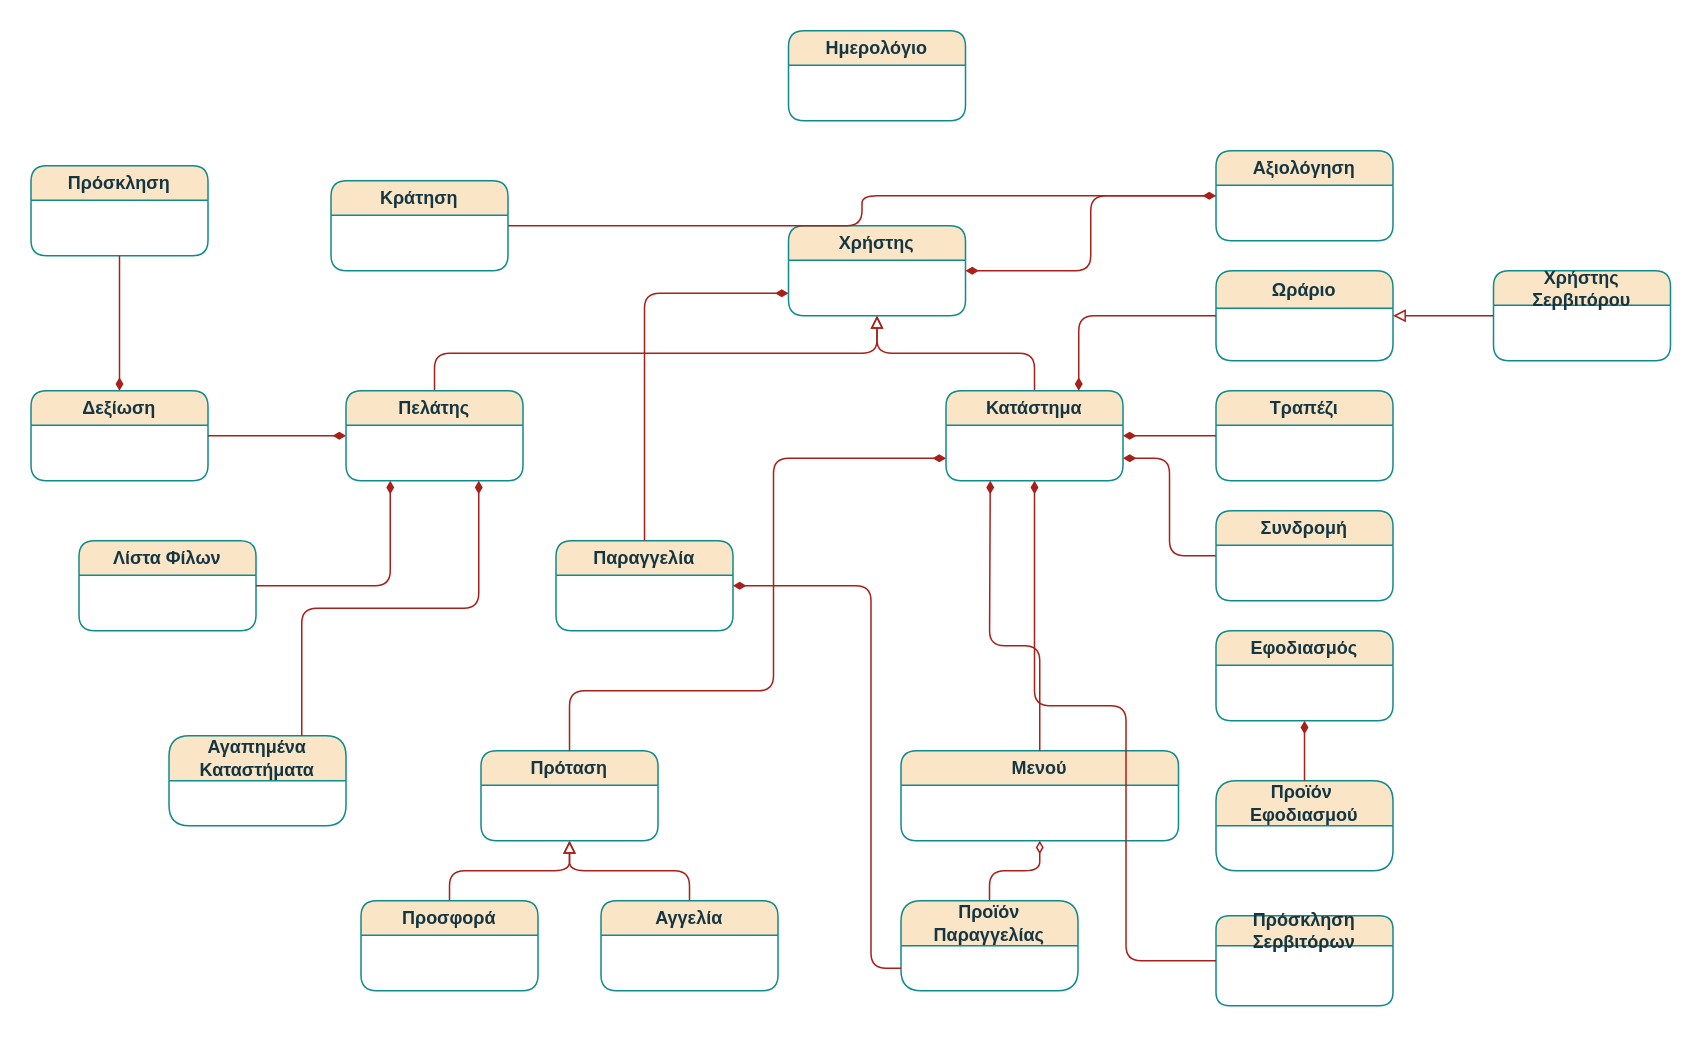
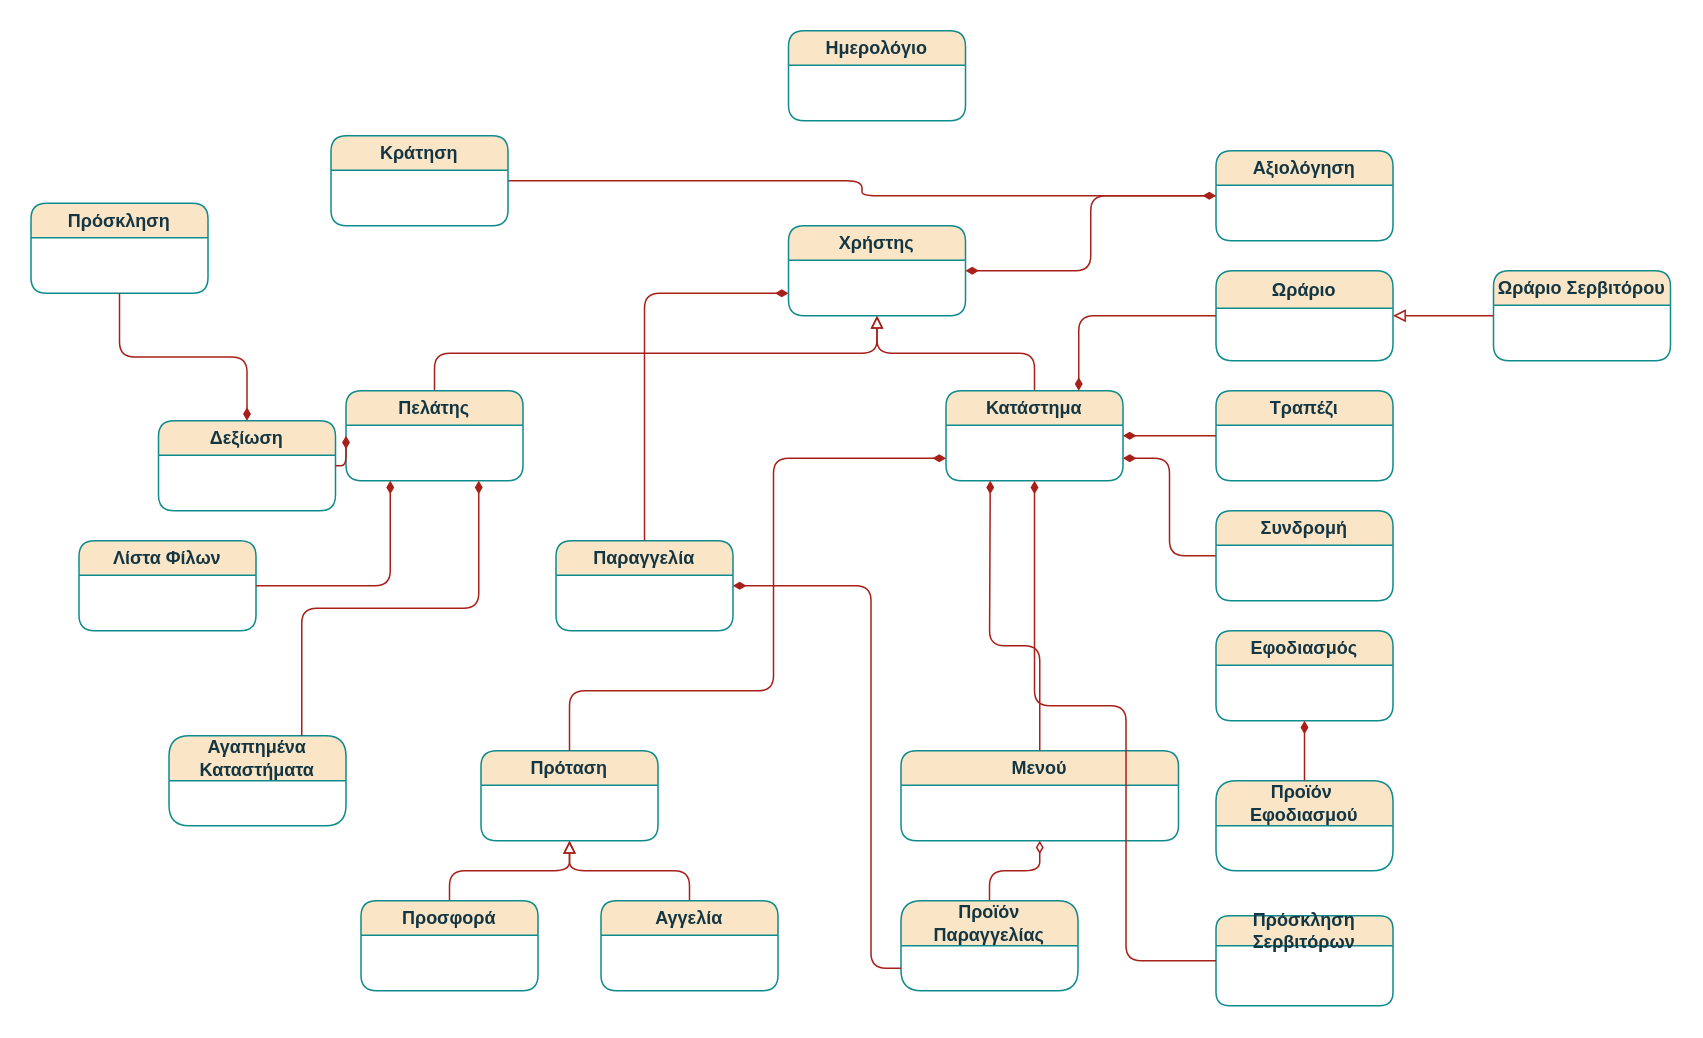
node "Πρόσκληση": moved (119, 211) -> (119, 248)
node "Κράτηση": moved (419, 226) -> (419, 181)
node "Χρήστης Σερβιτόρου": label "Χρήστης Σερβιτόρου" -> "Ωράριο Σερβιτόρου"
node "Δεξίωση": moved (119, 436) -> (247, 466)
